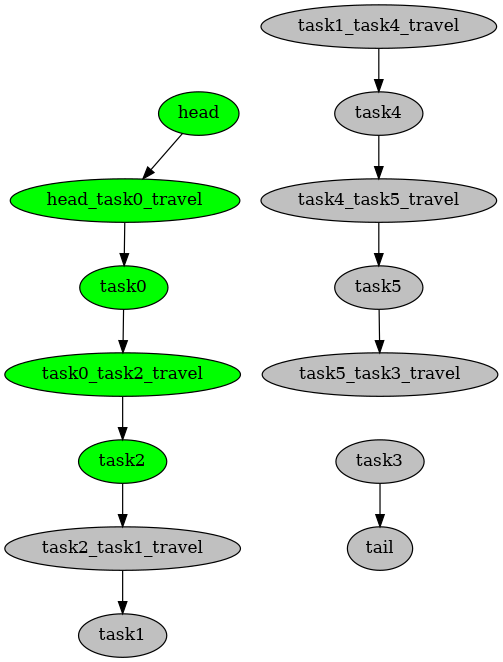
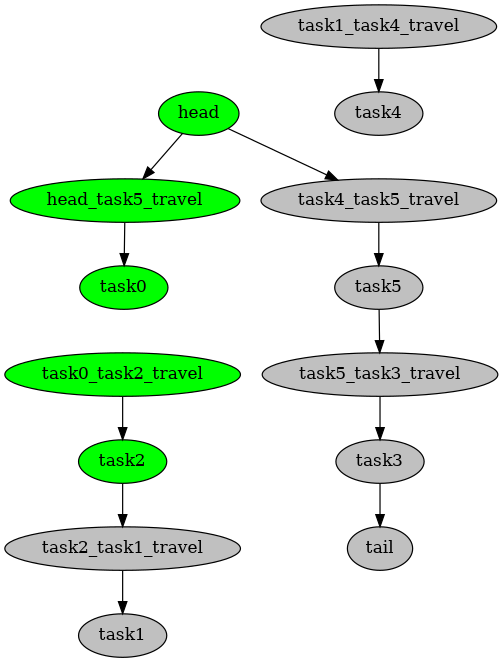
edge "task4" -> "task4_task5_travel": now "head" -> "task4_task5_travel"
node "head_task0_travel": label "head_task0_travel" -> "head_task5_travel"
edge "task0" -> "task0_task2_travel": removed
edge "task5_task3_travel" -> "task3": added
